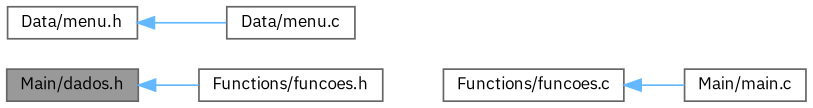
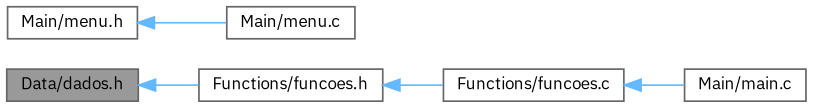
node "Data/menu.h": label "Data/menu.h" -> "Main/menu.h"
node "Data/menu.c": label "Data/menu.c" -> "Main/menu.c"
node "Main/dados.h": label "Main/dados.h" -> "Data/dados.h"
edge "Functions/funcoes.c" -> "Functions/funcoes.h": added
